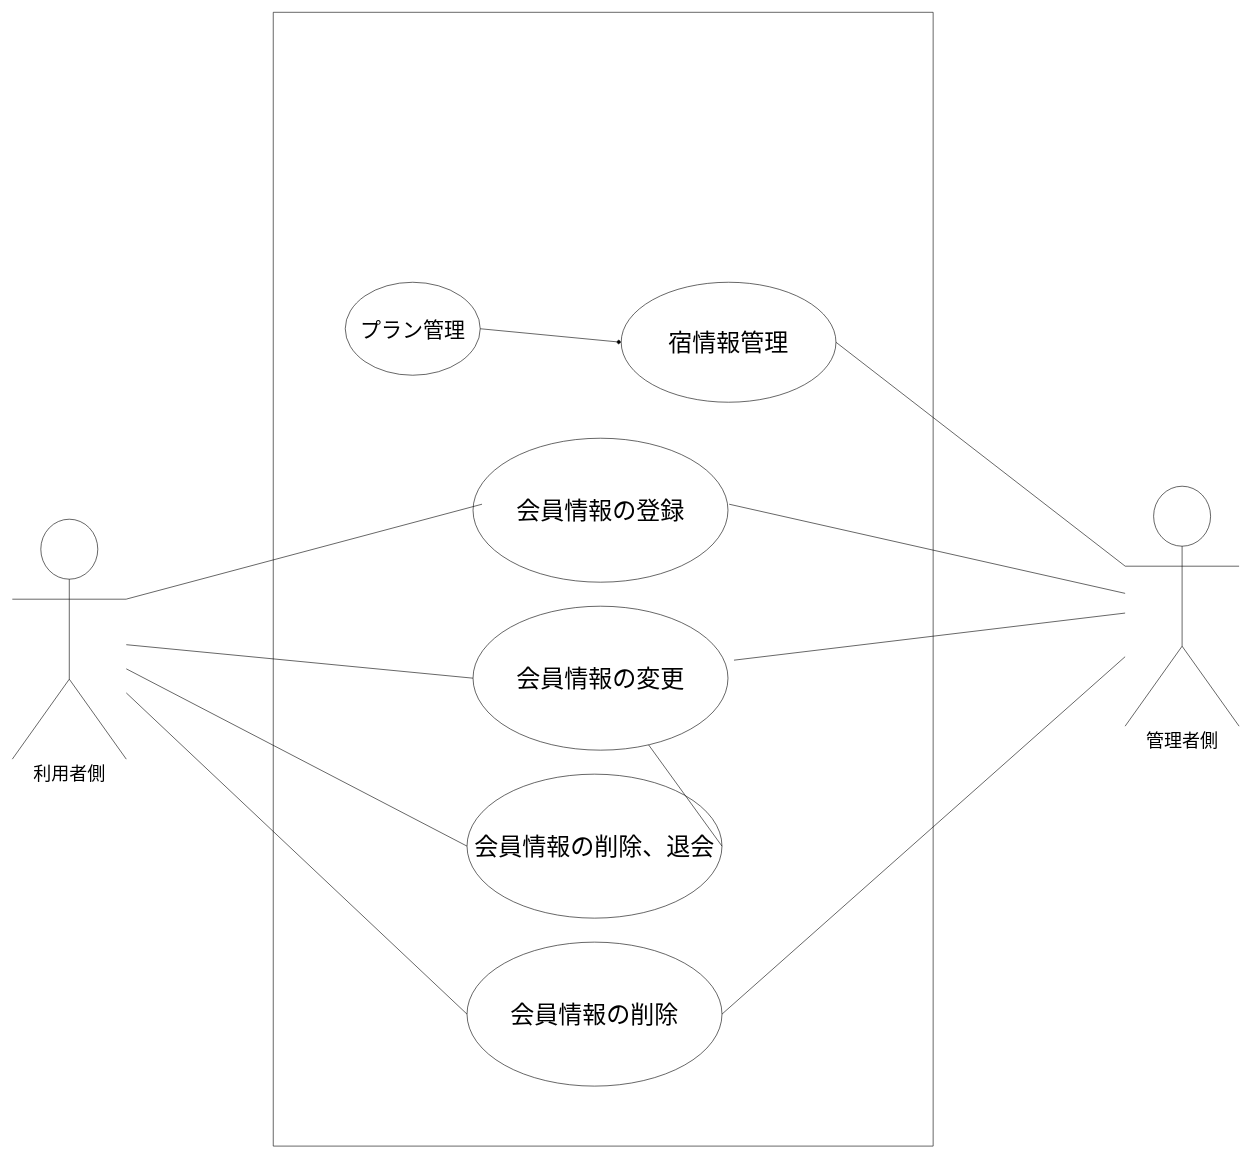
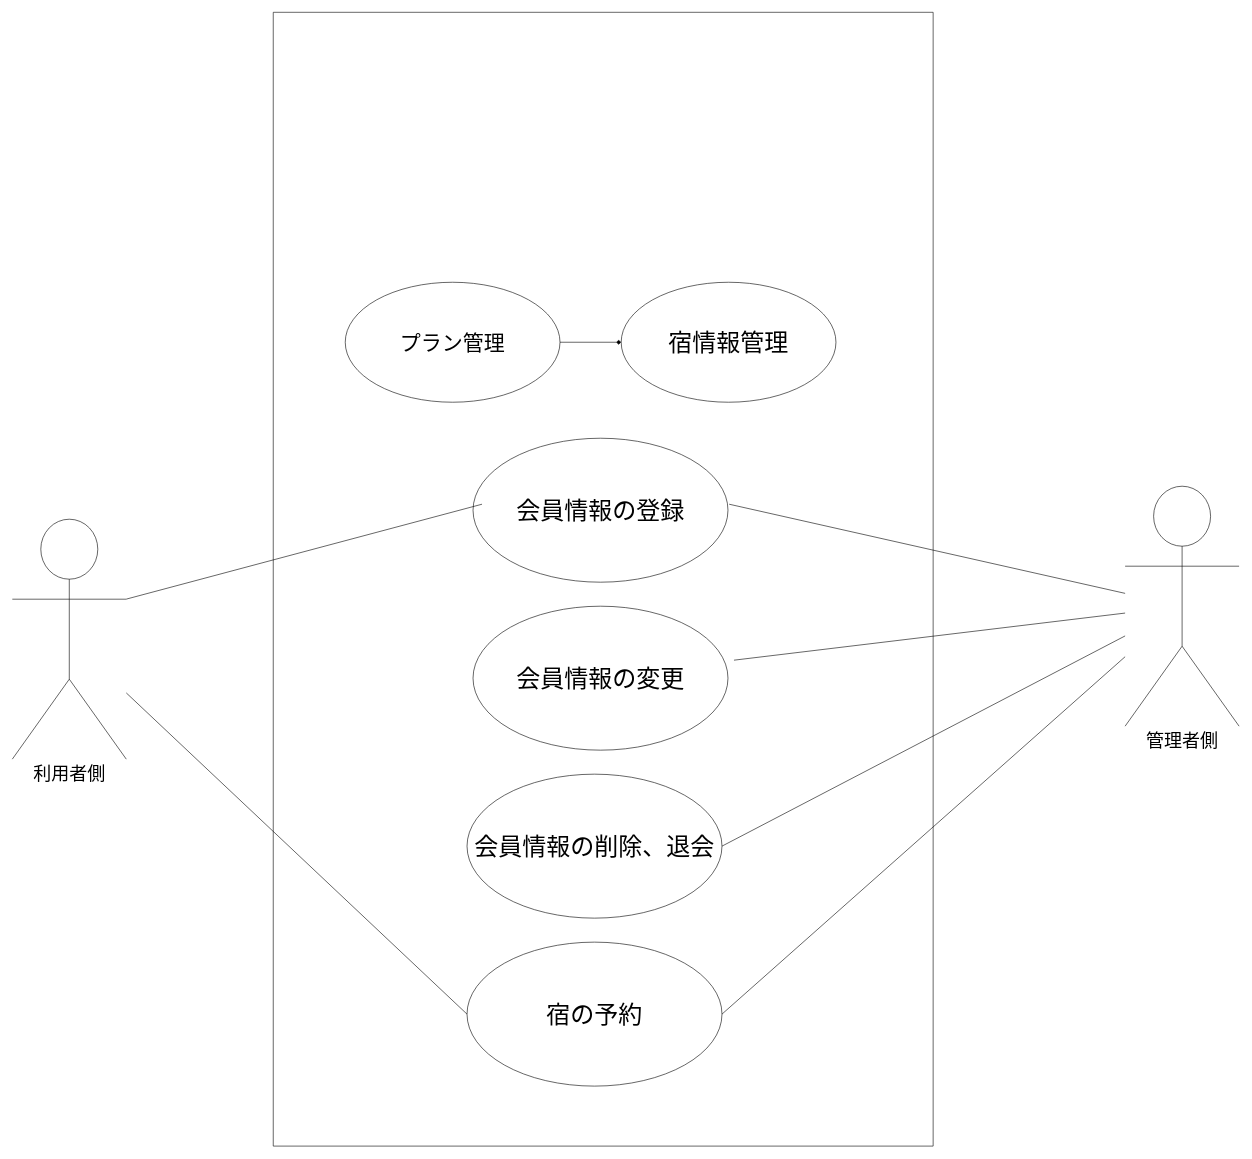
node "プラン管理": size 135x93 -> 215x120
edge "宿情報管理" -- "管理者側": removed
edge "利用者側" -- "会員情報の変更": removed
edge "利用者側" -- "会員情報の削除、退会": removed
edge "会員情報の変更" -- "会員情報の削除、退会": now "管理者側" -- "会員情報の削除、退会"
node "会員情報の削除": label "会員情報の削除" -> "宿の予約"
